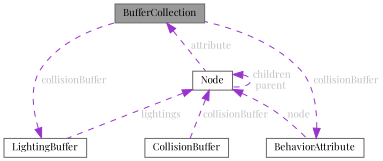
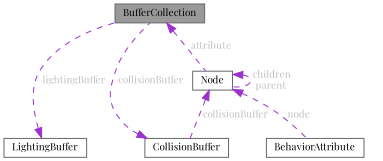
edge "BufferCollection" -> "BehaviorAttribute": now "BufferCollection" -> "CollisionBuffer"
edge "BufferCollection" -> "LightingBuffer": label " collisionBuffer" -> " lightingBuffer"
edge "LightingBuffer" -> "Node": removed, label "lightings"
